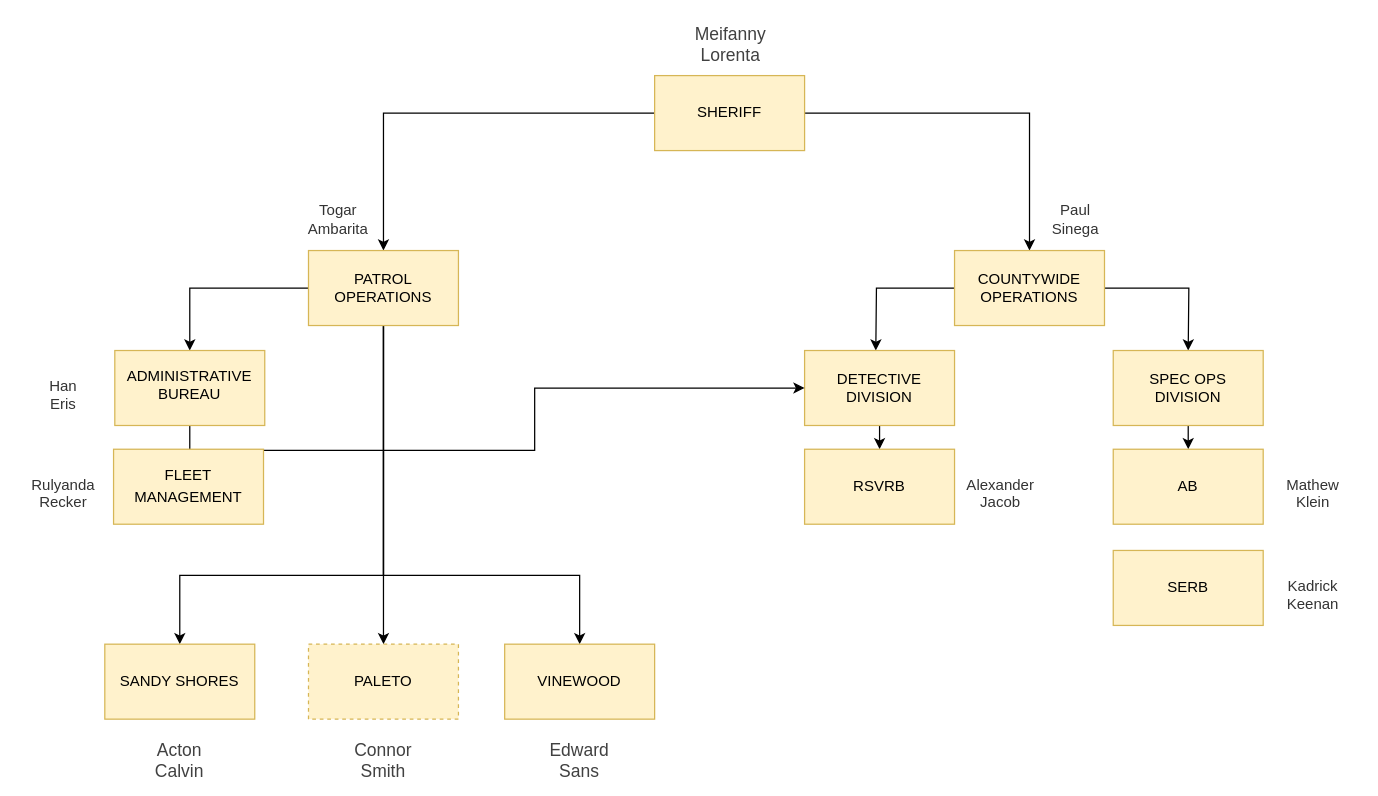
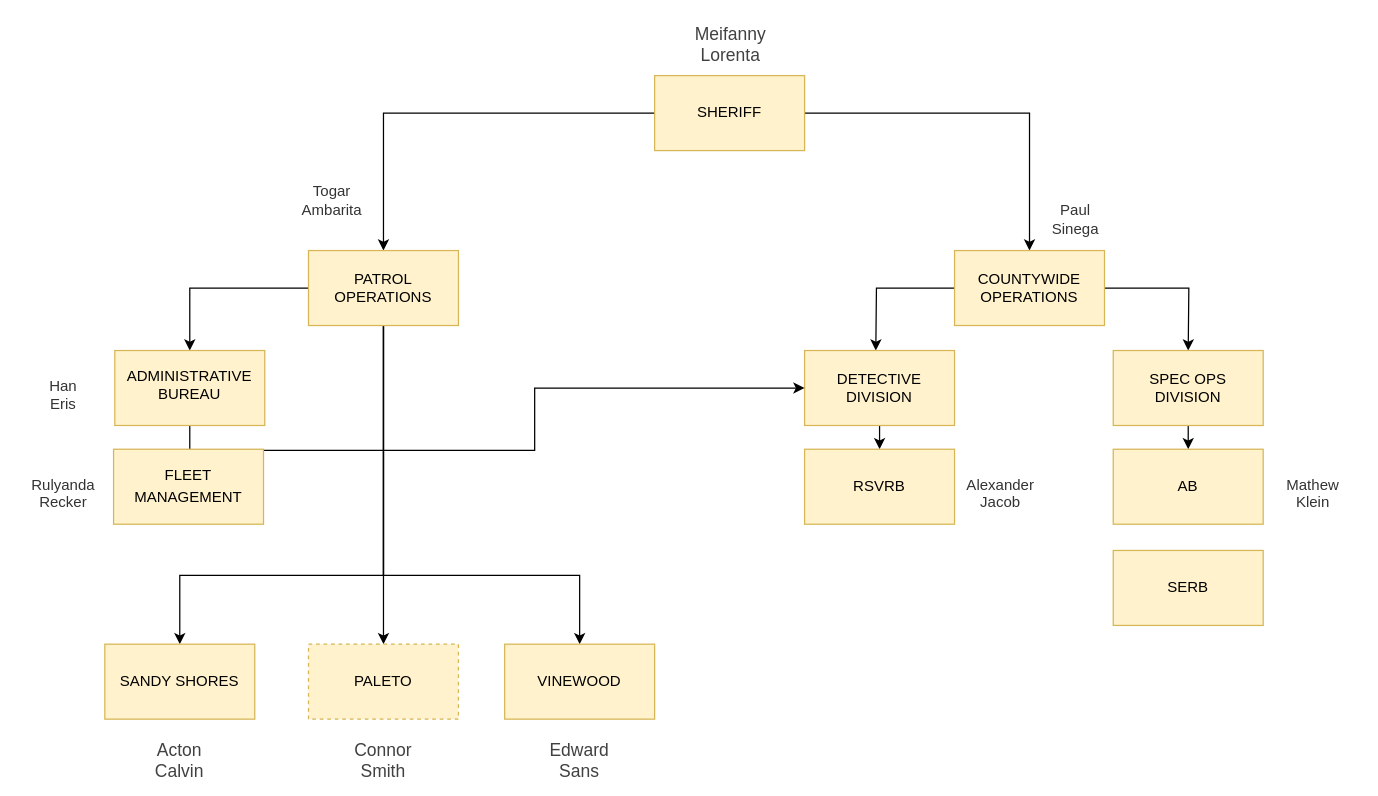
node "Togar Ambarita": moved (338, 219) -> (332, 201)
node "Kadrick Keenan": removed
